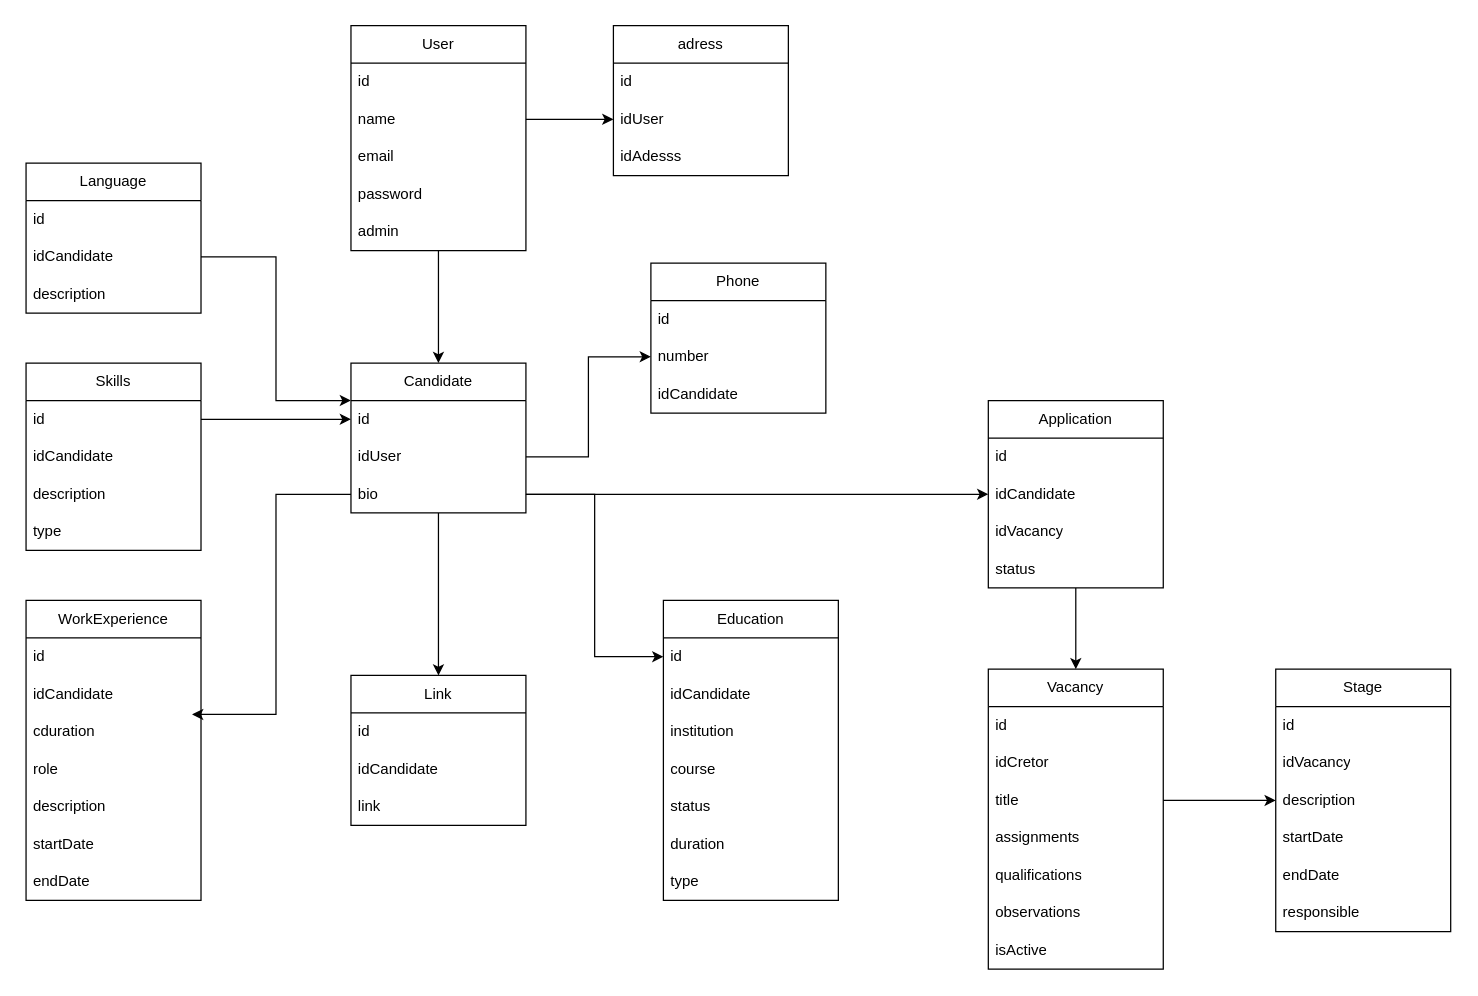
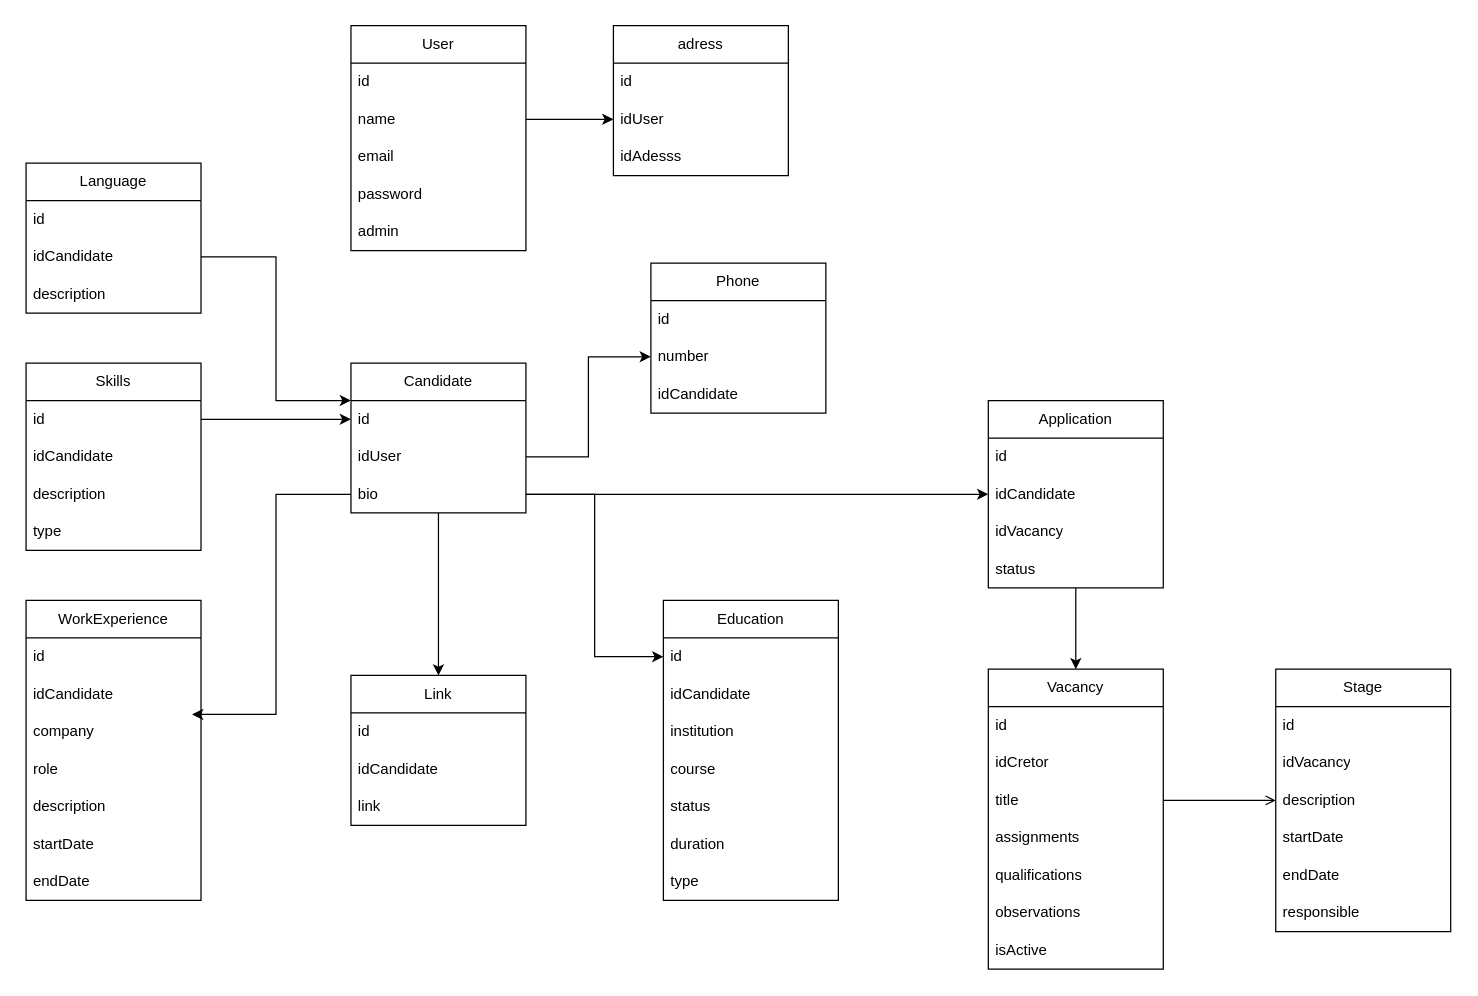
edge "User" -> "Candidate": removed
node "cduration": label "cduration" -> "company"
edge "title" -> "Stage": arrowhead classic -> open
